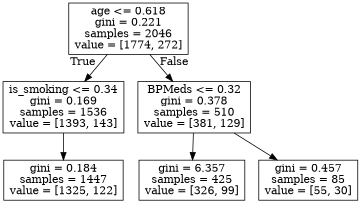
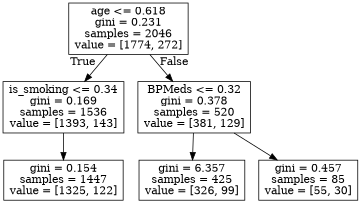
node "age <= 0.618 gini = 0.221 samples = 2046 value = [1774, 272]": label "age <= 0.618 gini = 0.221 samples = 2046 value = [1774, 272]" -> "age <= 0.618 gini = 0.231 samples = 2046 value = [1774, 272]"
node "BPMeds <= 0.32 gini = 0.378 samples = 510 value = [381, 129]": label "BPMeds <= 0.32 gini = 0.378 samples = 510 value = [381, 129]" -> "BPMeds <= 0.32 gini = 0.378 samples = 520 value = [381, 129]"
node "gini = 0.184 samples = 1447 value = [1325, 122]": label "gini = 0.184 samples = 1447 value = [1325, 122]" -> "gini = 0.154 samples = 1447 value = [1325, 122]"
